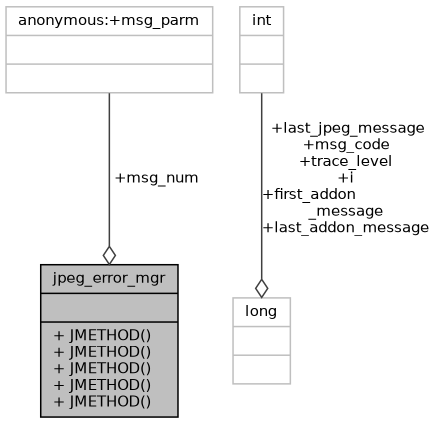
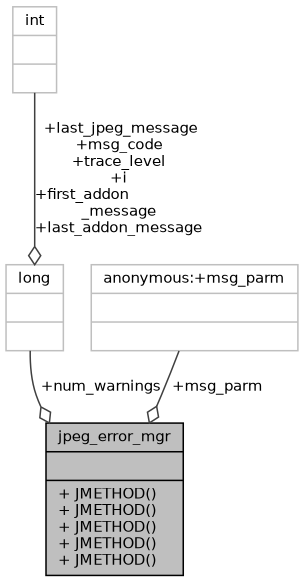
edge "anonymous:+msg_parm" -> "jpeg_error_mgr": label " +msg_num" -> " +msg_parm"
edge "long" -> "jpeg_error_mgr": added, label "+num_warnings"
